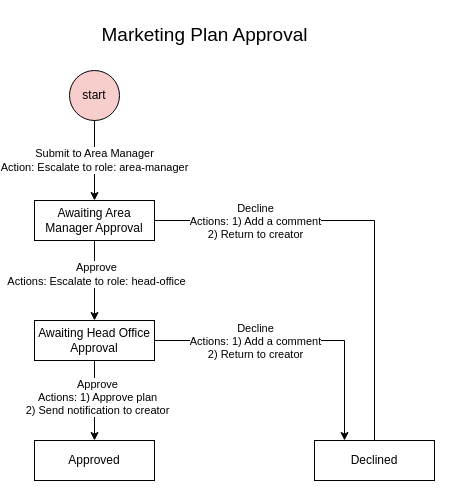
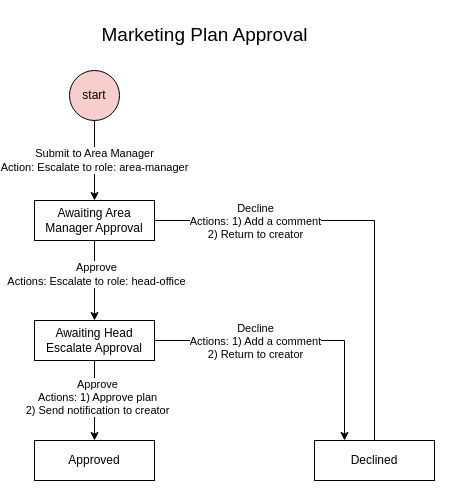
node "Awaiting Head Office Approval": label "Awaiting Head Office Approval" -> "Awaiting Head Escalate Approval"
